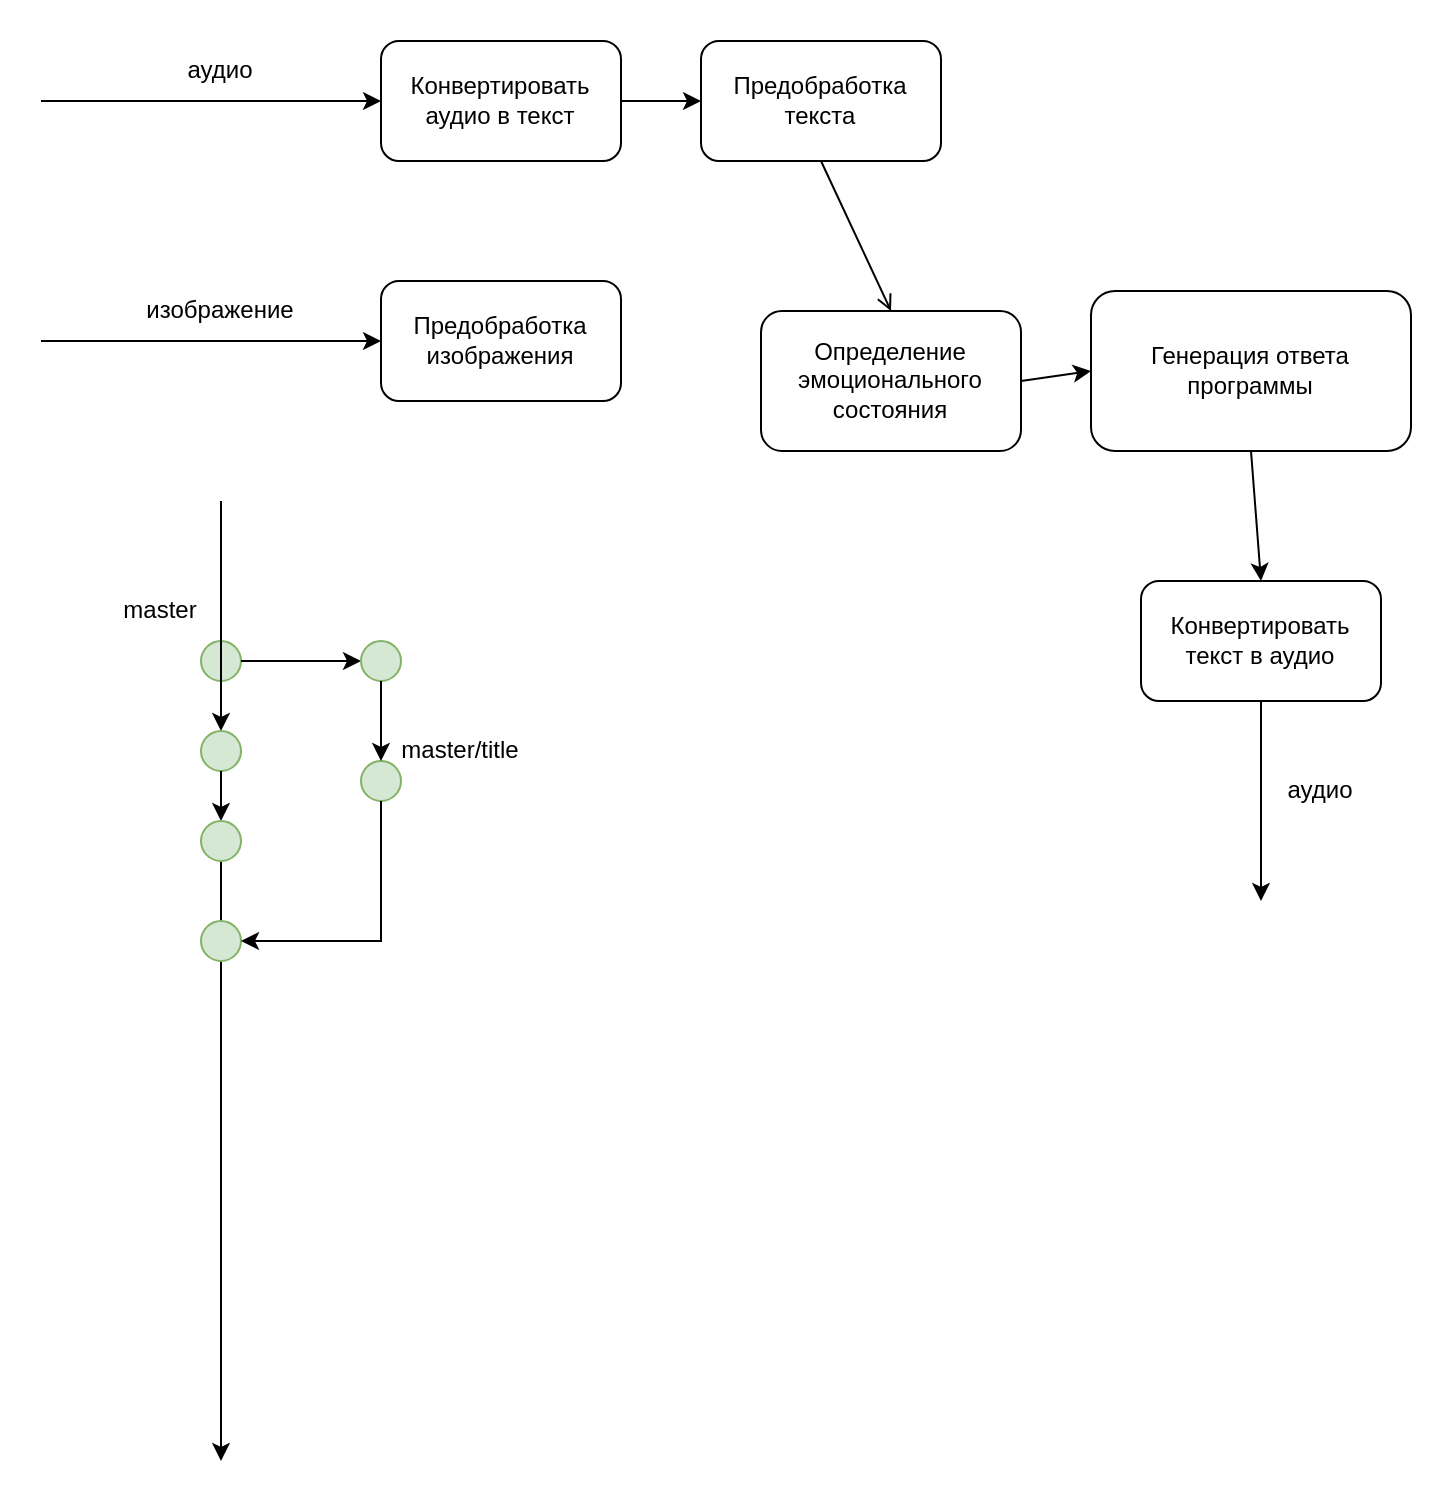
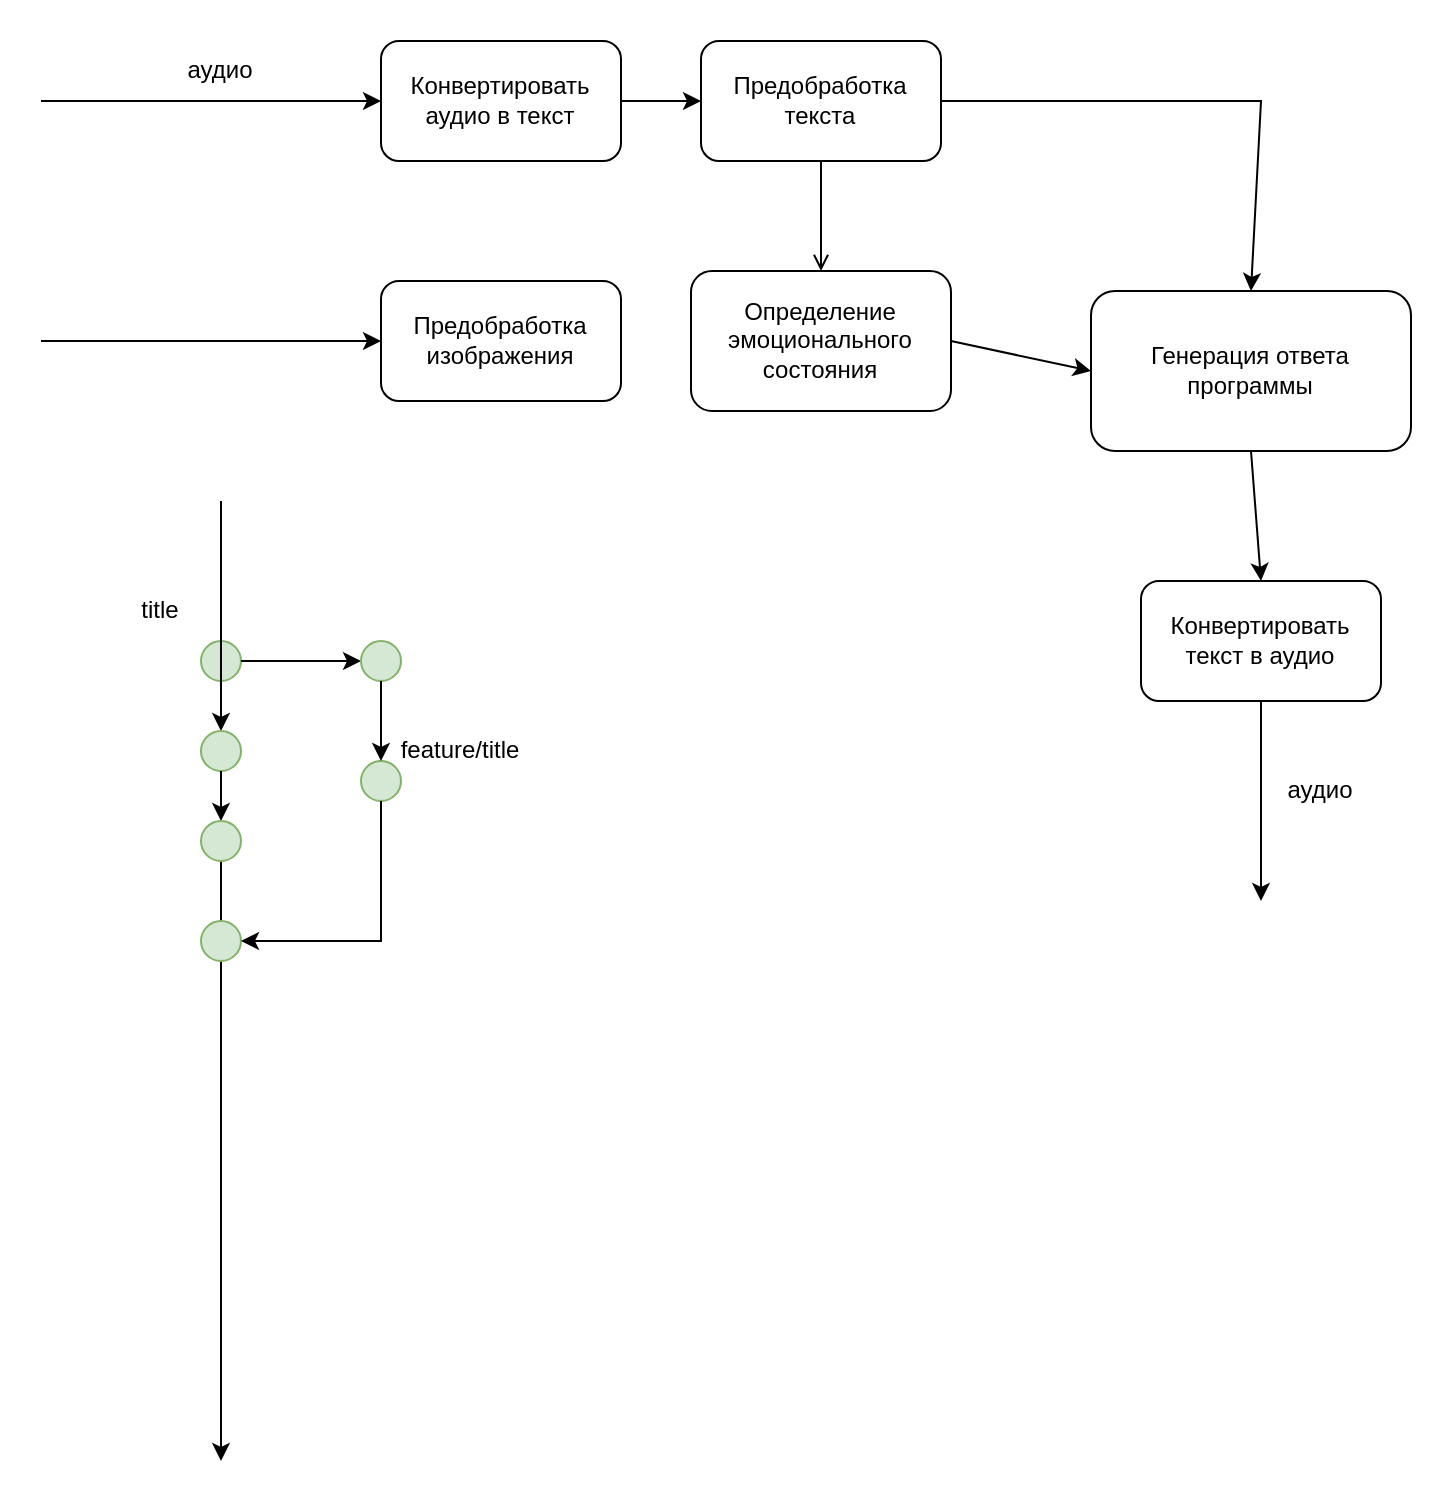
edge "Предобработка текста" -> "Генерация ответа программы": added
node "изображение": removed
node "Определение эмоционального состояния": moved (891, 381) -> (821, 341)
node "master": label "master" -> "title"
node "master/title": label "master/title" -> "feature/title"
